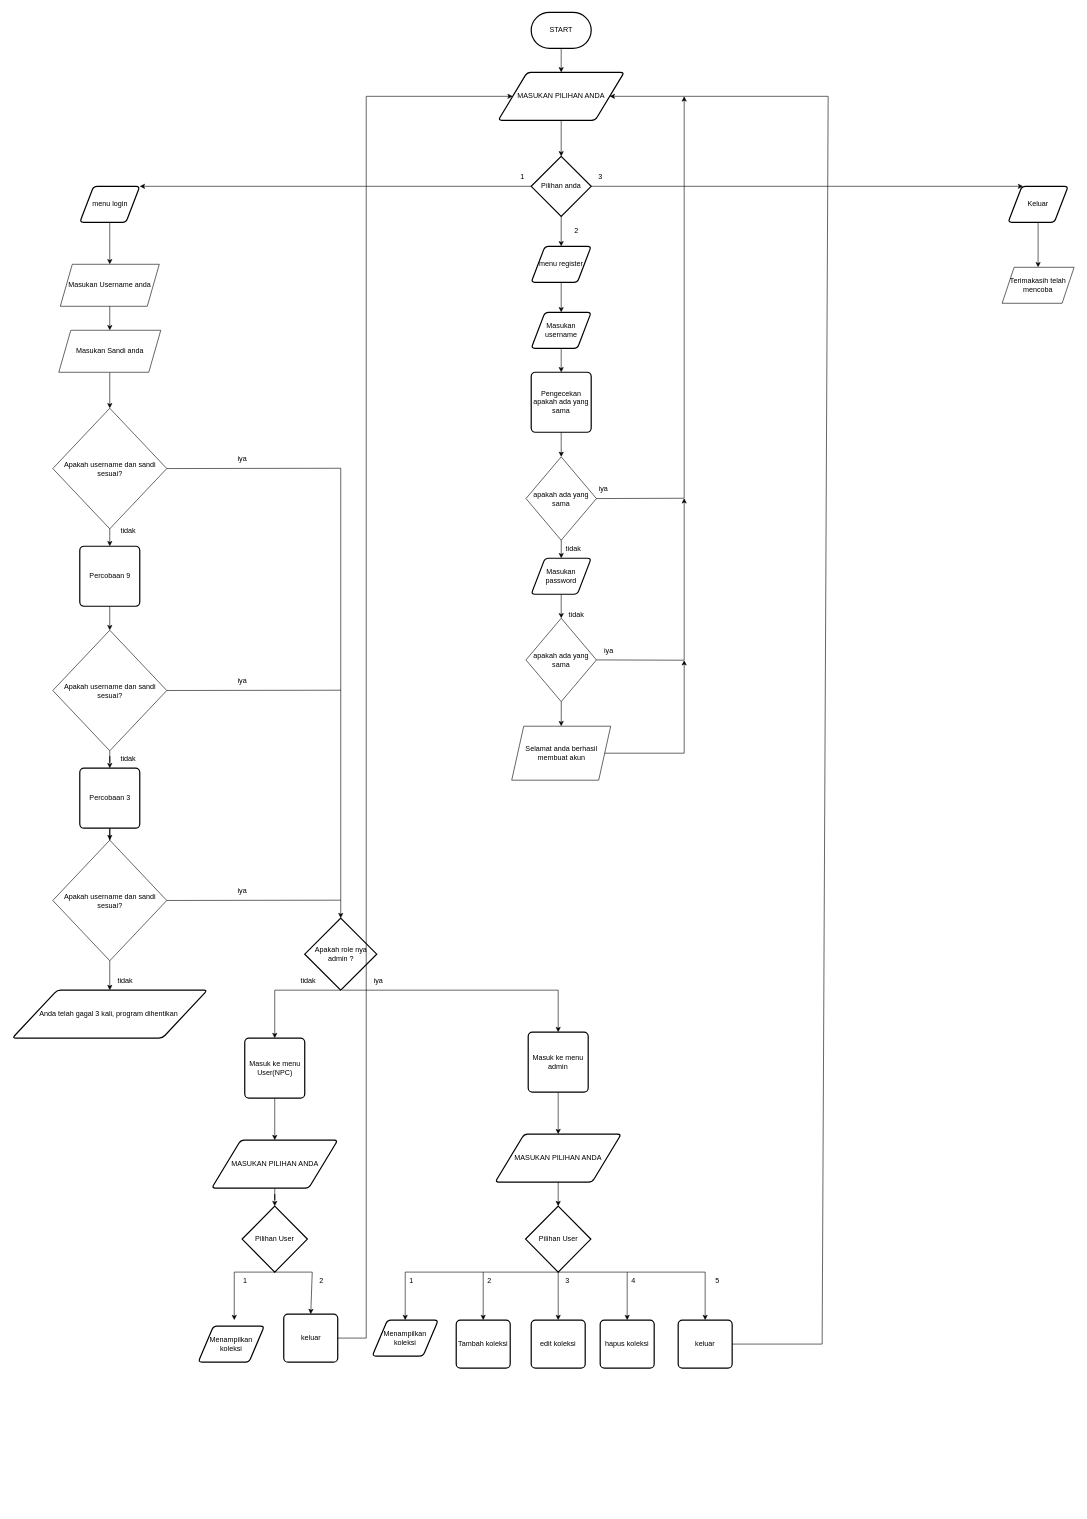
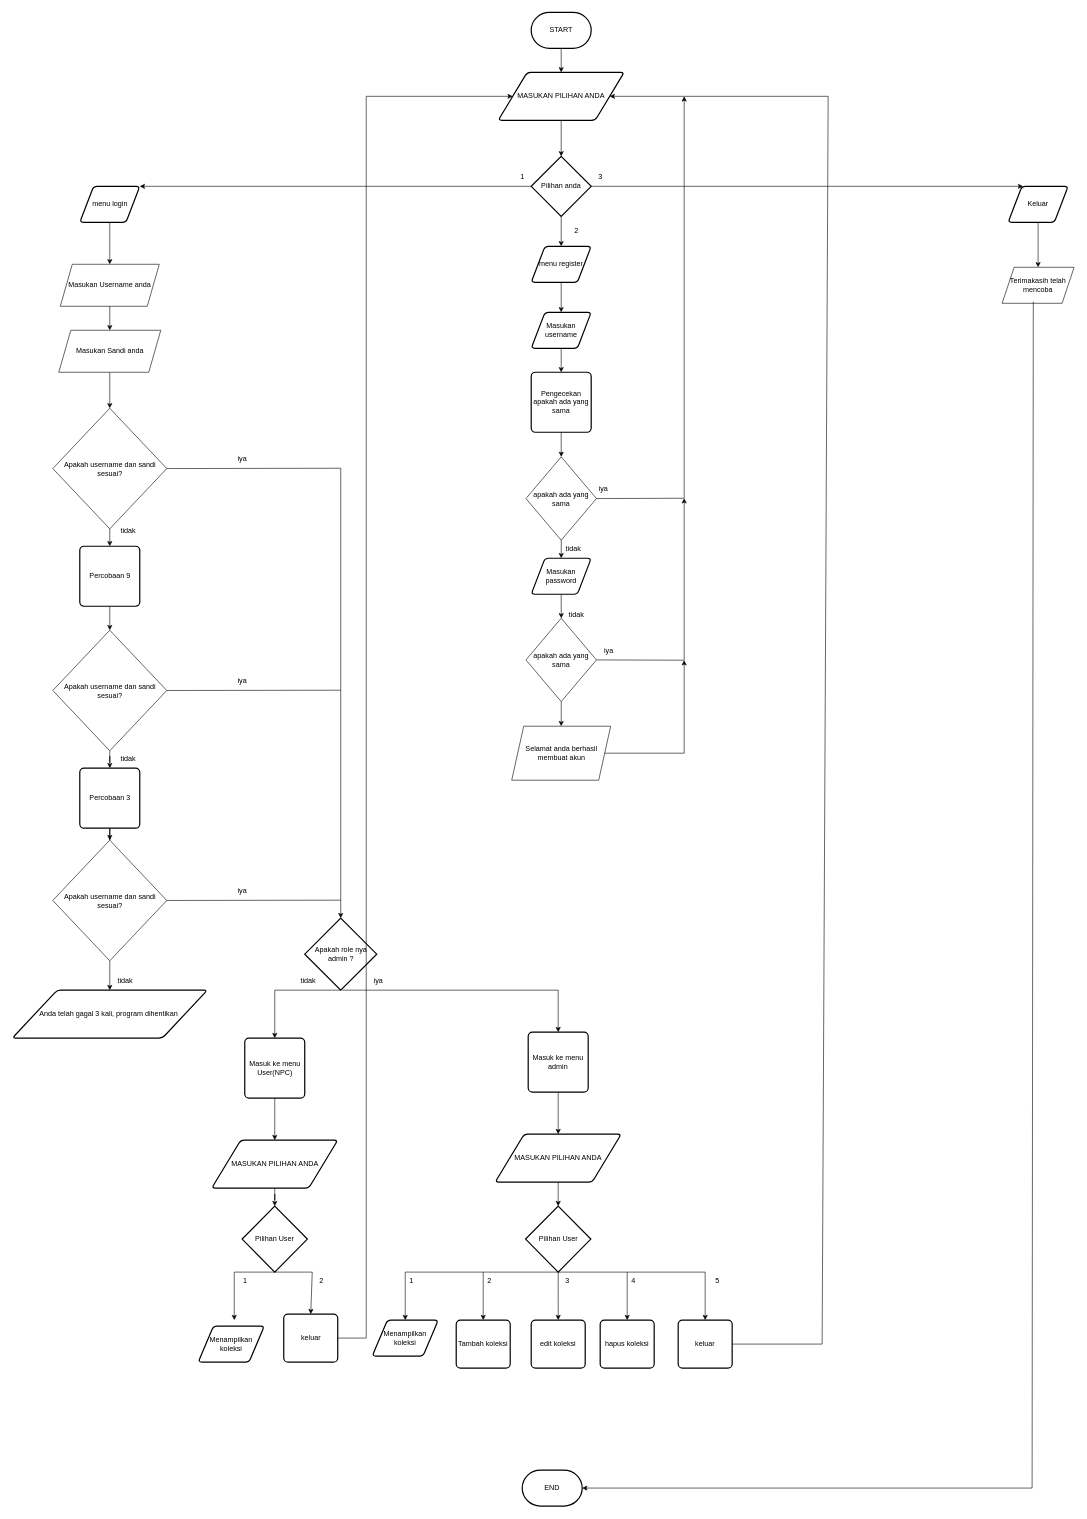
edge "Terimakasih telah mencoba" -> "END": added
node "END": added
